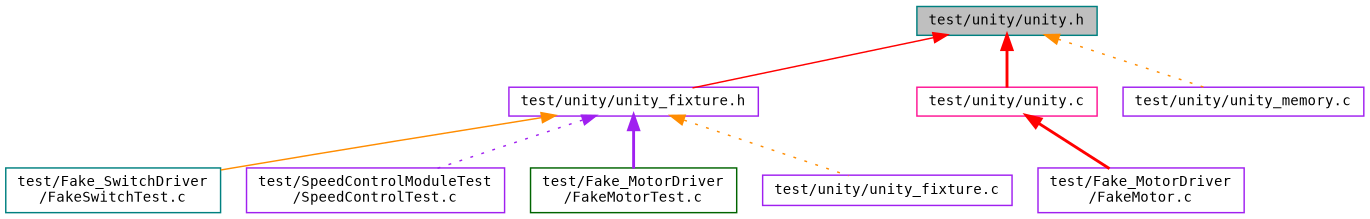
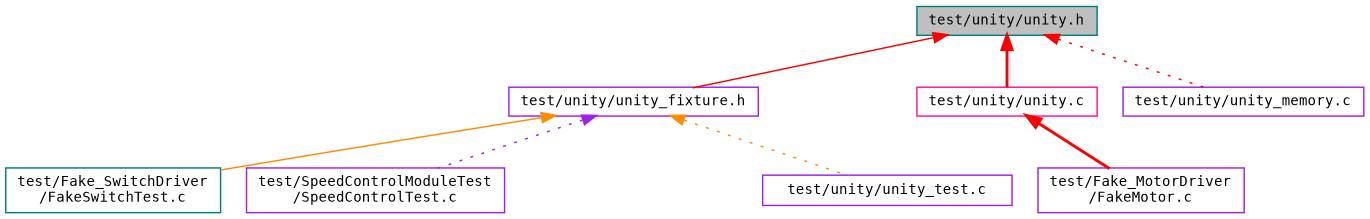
edge "test/unity/unity_memory.c" -> "test/unity/unity.h": color darkorange -> red
node "test/Fake_MotorDriver /FakeMotorTest.c": removed
node "test/unity/unity_fixture.c": label "test/unity/unity_fixture.c" -> "test/unity/unity_test.c"
